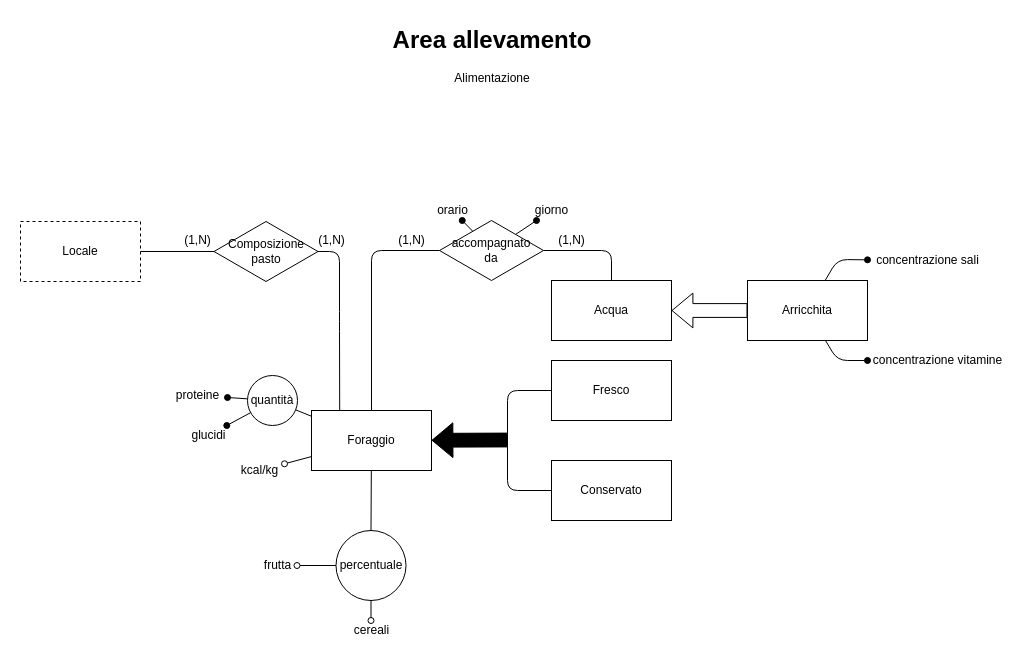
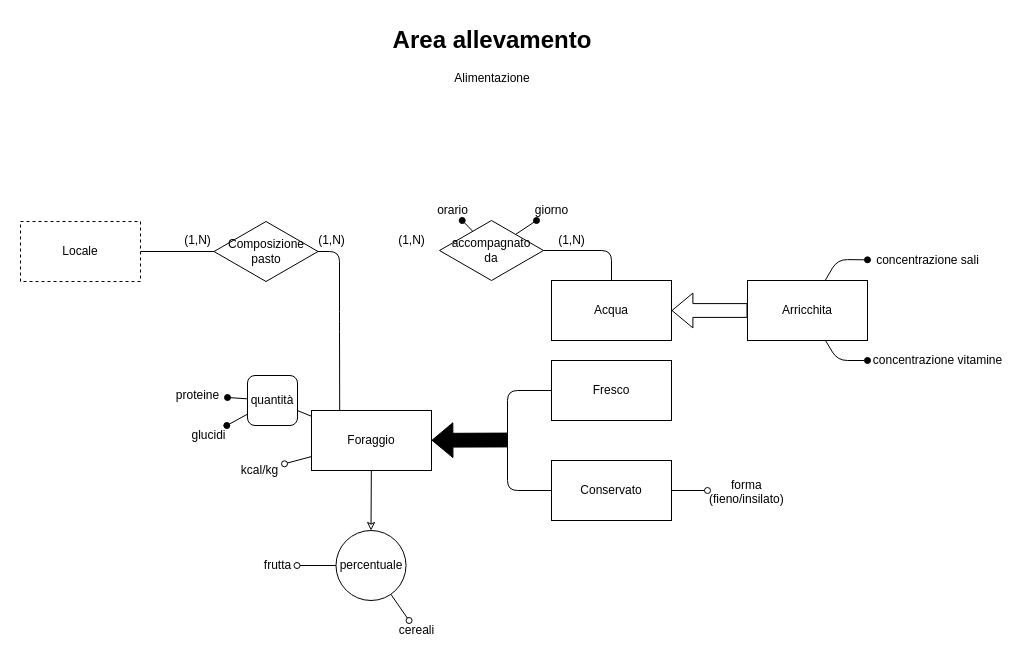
edge "accompagnato da" -- "Foraggio": removed
node "quantità": shape ellipse -> rounded rectangle
edge "Conservato" -> "forma (fieno/insilato)": added
node "forma (fieno/insilato)": added
edge "Foraggio" -- "percentuale": arrowhead none -> classic
node "cereali": moved (371, 631) -> (416, 631)
